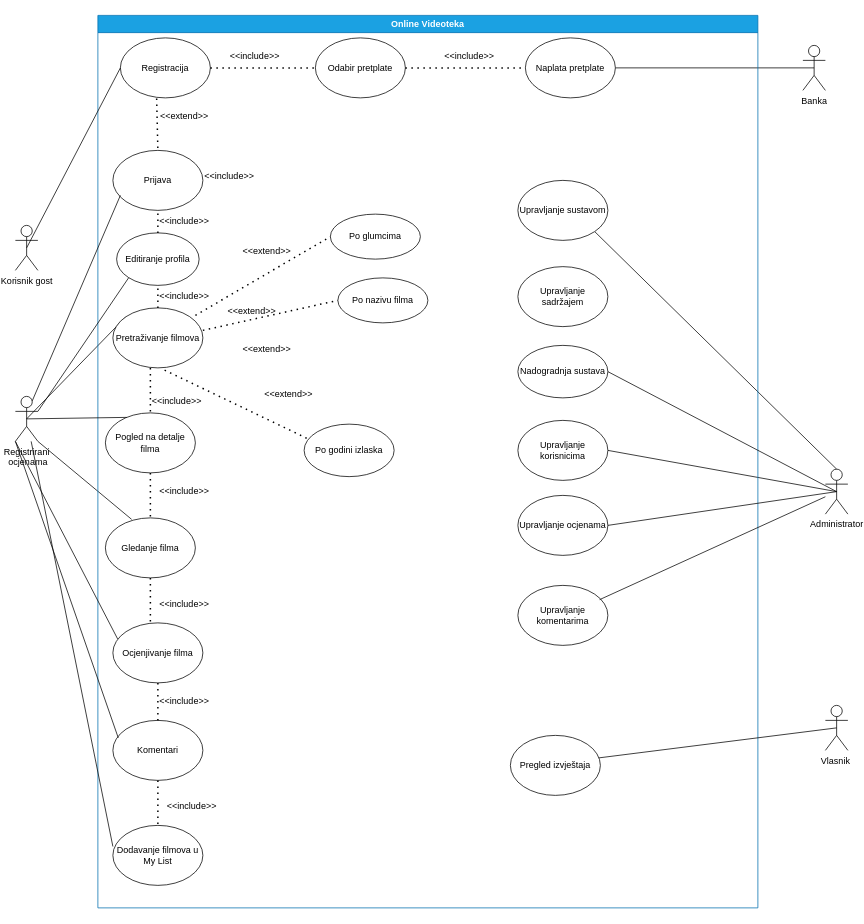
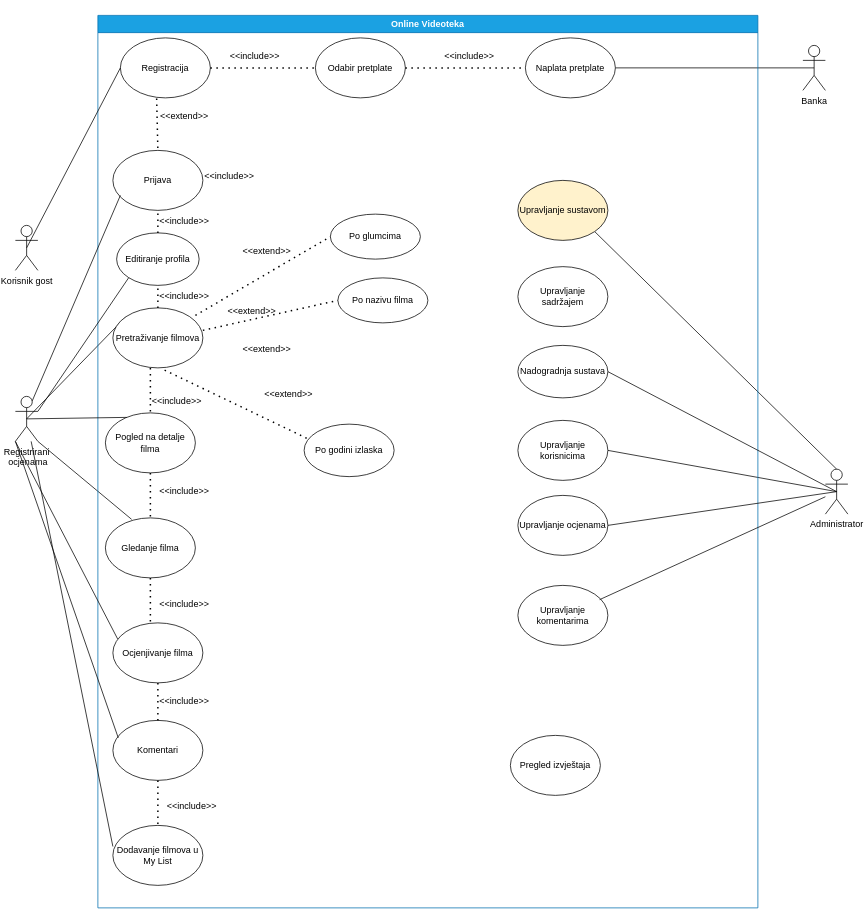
node "Upravljanje sustavom": fillcolor #ffffff -> #fff2cc
node "Vlasnik": removed
edge "Vlasnik" -- "Pregled izvještaja": removed
